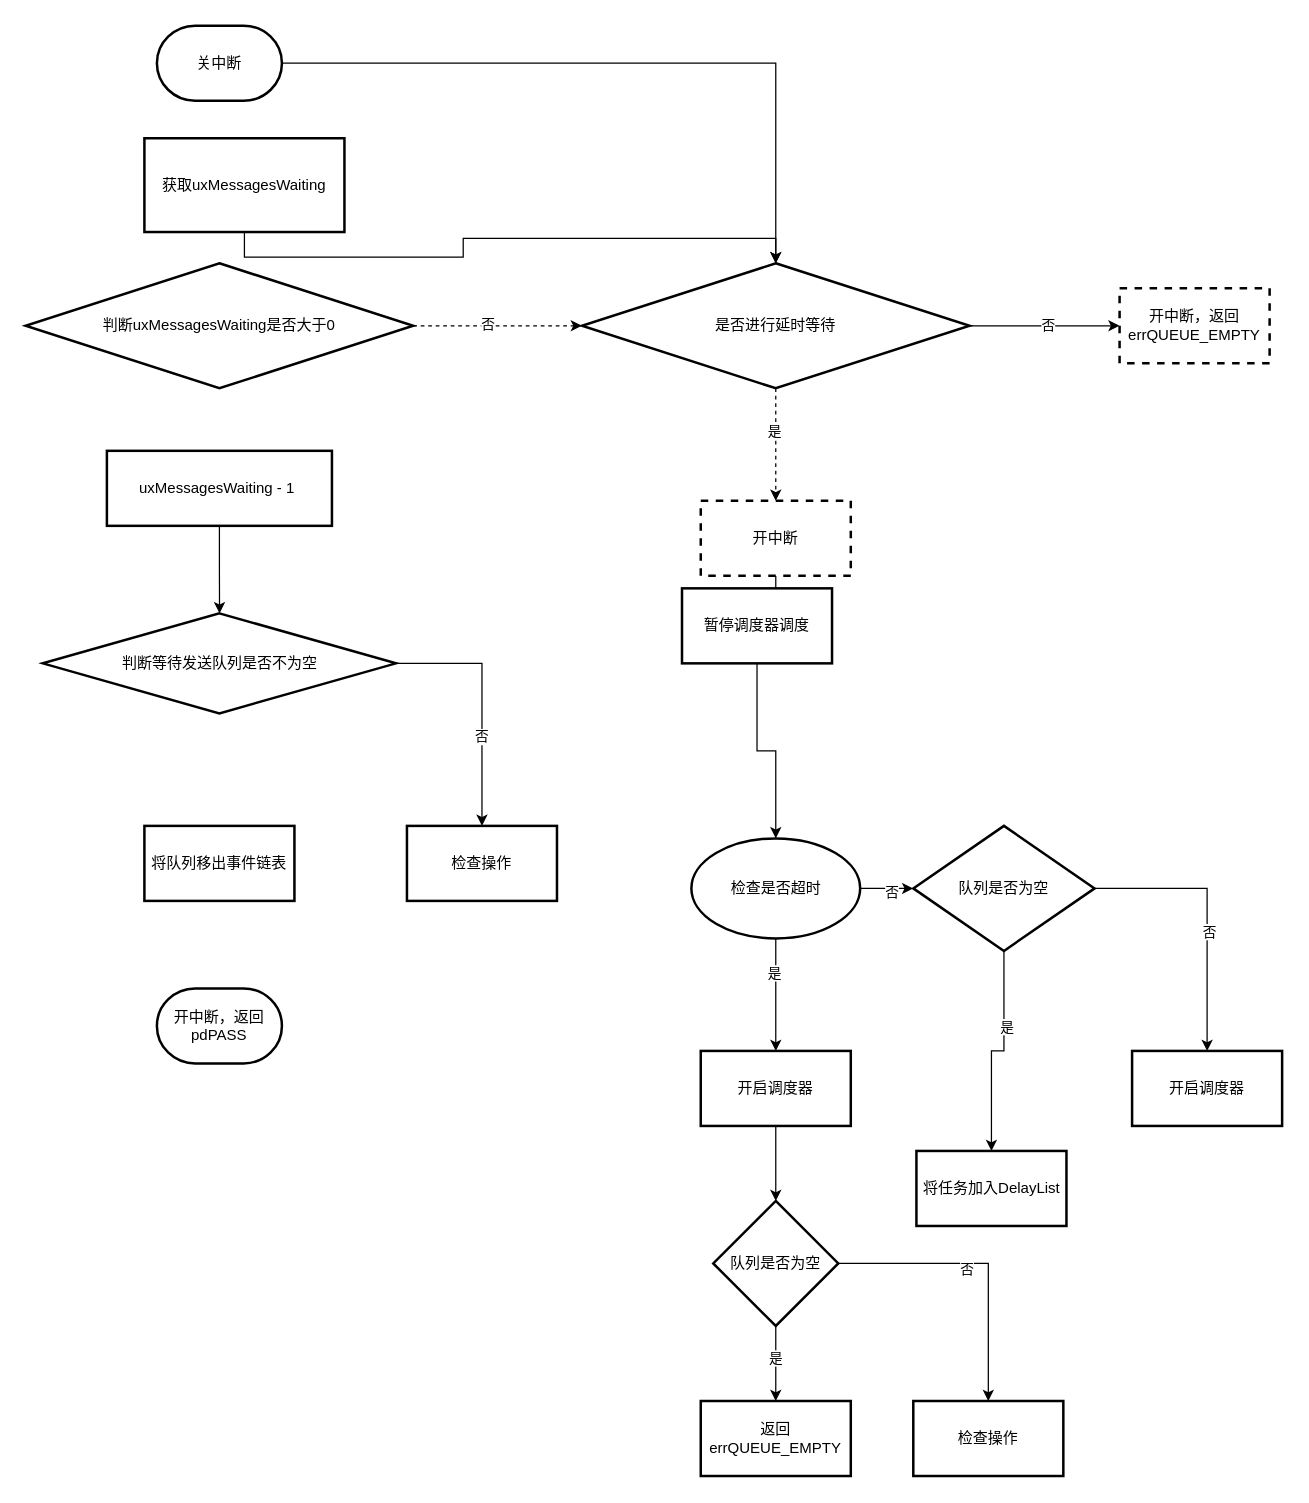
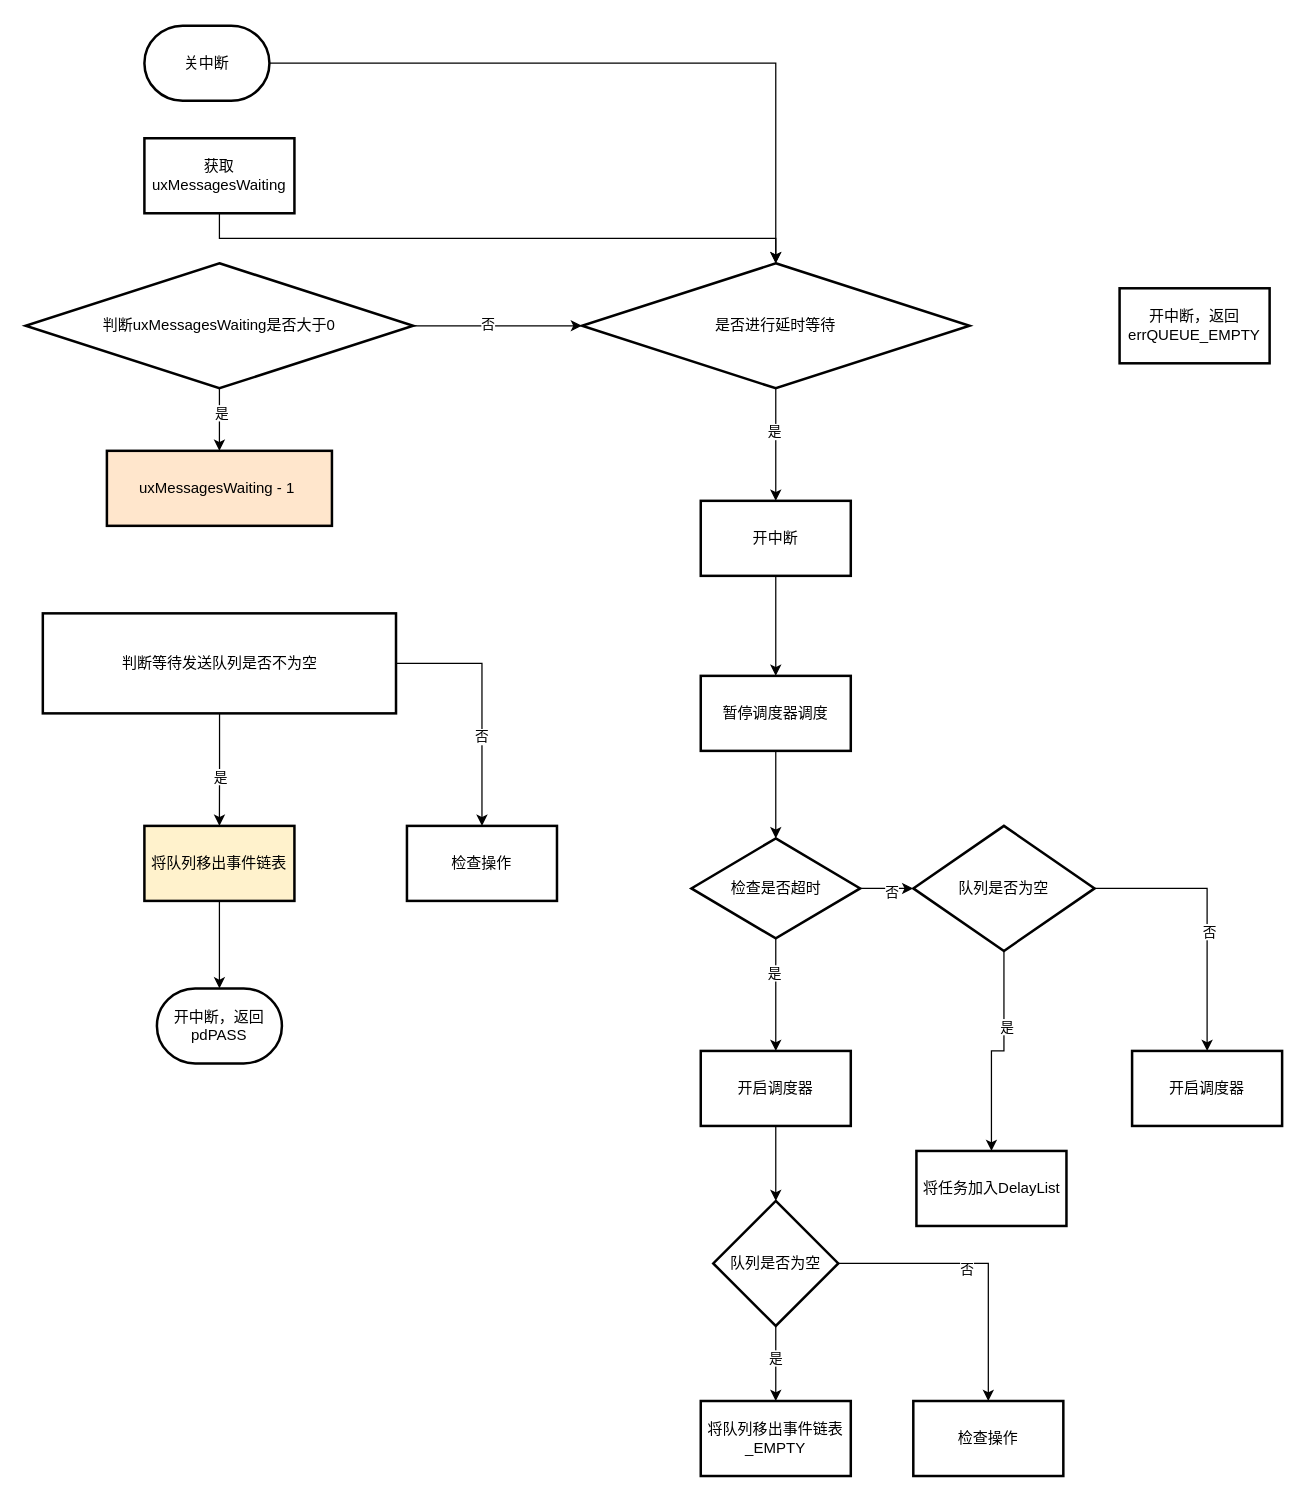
node "关中断": moved (219, 63) -> (207, 63)
node "获取uxMessagesWaiting": size 200x94 -> 150x75
edge "判断uxMessagesWaiting是否大于0" -> "是否进行延时等待": style dashed -> solid
edge "是否进行延时等待" -> "开中断，返回errQUEUE_EMPTY": removed, label "否"
node "开中断，返回errQUEUE_EMPTY": style dashed -> solid
edge "判断uxMessagesWaiting是否大于0" -> "uxMessagesWaiting - 1": added, label "是"
edge "是否进行延时等待" -> "开中断": style dashed -> solid
node "uxMessagesWaiting - 1": fillcolor #ffffff -> #ffe6cc
node "开中断": style dashed -> solid
edge "uxMessagesWaiting - 1" -> "判断等待发送队列是否不为空": removed
node "暂停调度器调度": moved (757, 626) -> (776, 713)
node "判断等待发送队列是否不为空": shape diamond -> rectangle
edge "判断等待发送队列是否不为空" -> "将队列移出事件链表": added, label "是"
node "将队列移出事件链表": fillcolor #ffffff -> #fff2cc
node "检查是否超时": shape ellipse -> diamond
edge "将队列移出事件链表" -> "开中断，返回pdPASS": added
node "返回errQUEUE_EMPTY": label "返回errQUEUE_EMPTY" -> "将队列移出事件链表_EMPTY"
